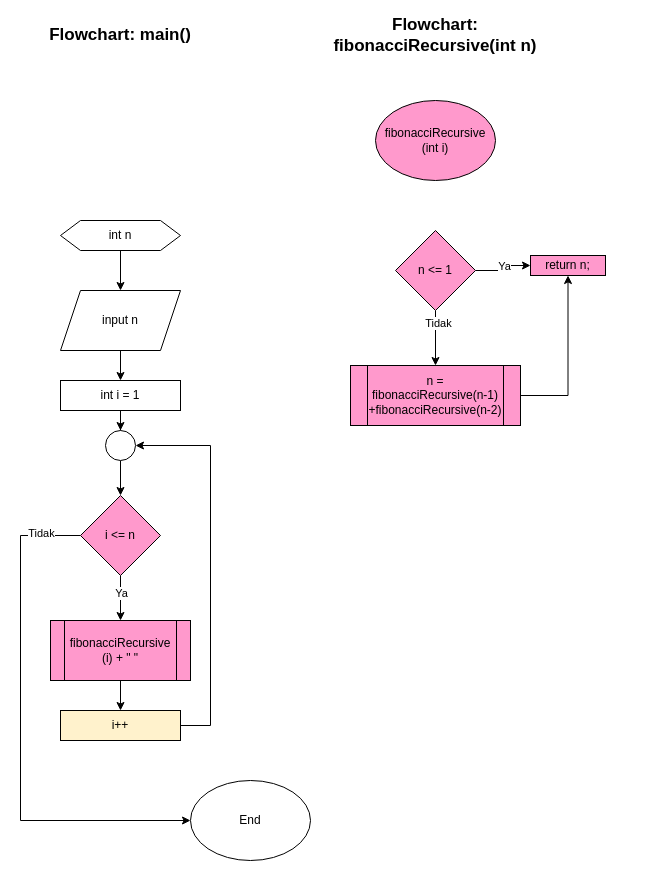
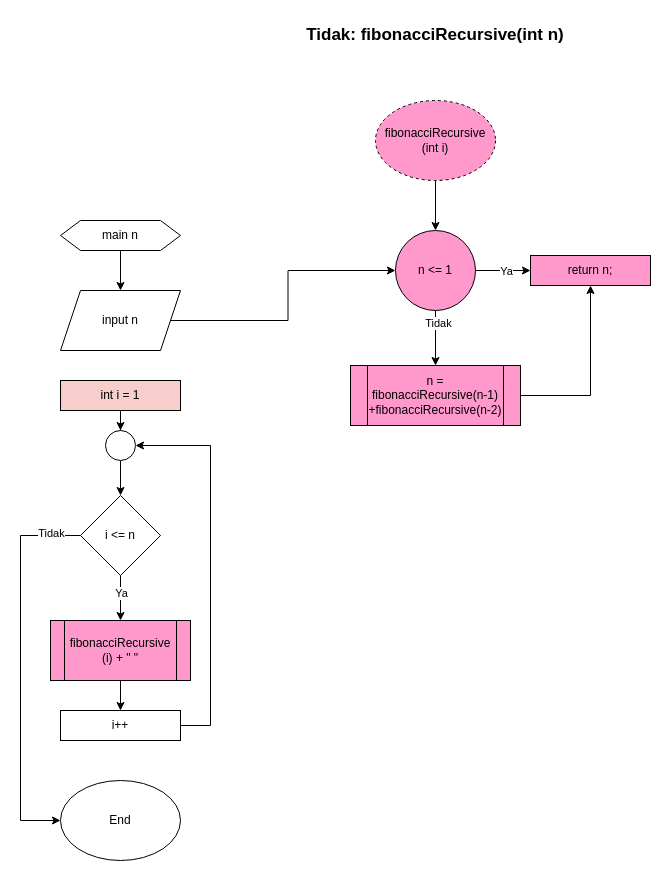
node "Flowchart: main()": removed
node "Flowchart: fibonacciRecursive(int n)": label "Flowchart: fibonacciRecursive(int n)" -> "Tidak: fibonacciRecursive(int n)"
node "fibonacciRecursive (int i)": style solid -> dashed
edge "fibonacciRecursive (int i)" -> "n <= 1": added
node "int n": label "int n" -> "main n"
node "return n;": size 75x20 -> 120x30
node "n <= 1": shape diamond -> ellipse
edge "input n" -> "int i = 1": now "input n" -> "n <= 1"
node "int i = 1": fillcolor #ffffff -> #f8cecc
node "i <= n": fillcolor #ff99cc -> #ffffff
node "i++": fillcolor #fff2cc -> #ffffff
node "End": moved (251, 821) -> (121, 821)
